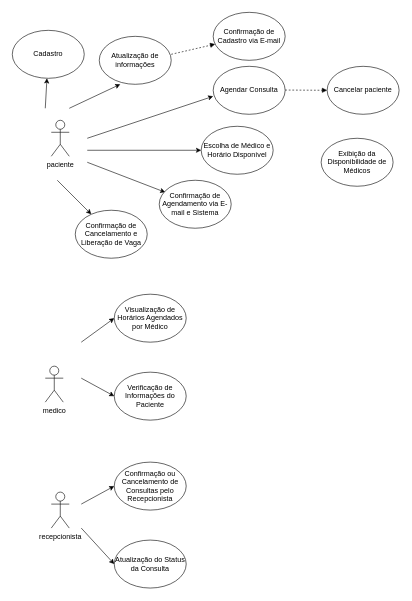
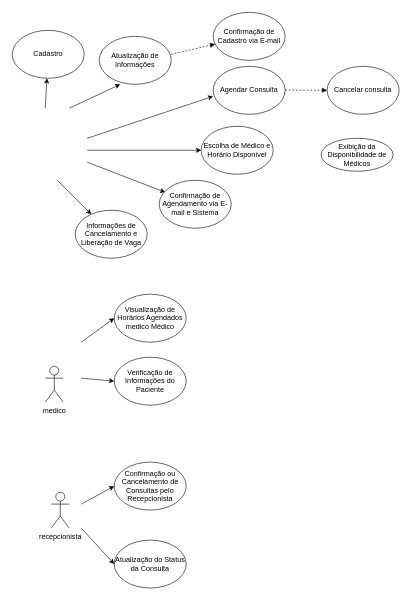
node "Cancelar paciente": label "Cancelar paciente" -> "Cancelar consulta"
node "paciente": removed
node "Exibição da Disponibilidade de Médicos": size 72x48 -> 72x33
node "Confirmação de Cancelamento e Liberação de Vaga": label "Confirmação de Cancelamento e Liberação de Vaga" -> "Informações de Cancelamento e Liberação de Vaga"
node "Visualização de Horários Agendados por Médico": label "Visualização de Horários Agendados por Médico" -> "Visualização de Horários Agendados medico Médico"
node "Verificação de Informações do Paciente": moved (150, 396) -> (150, 381)
